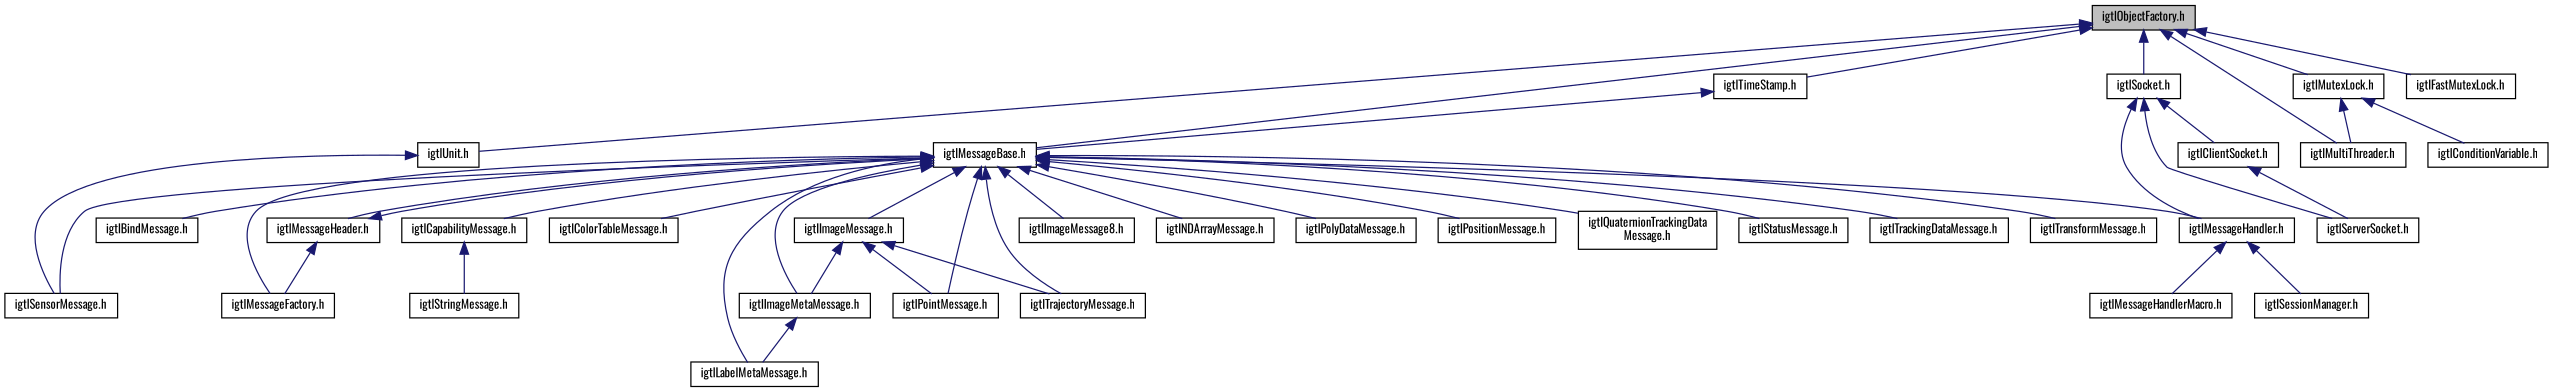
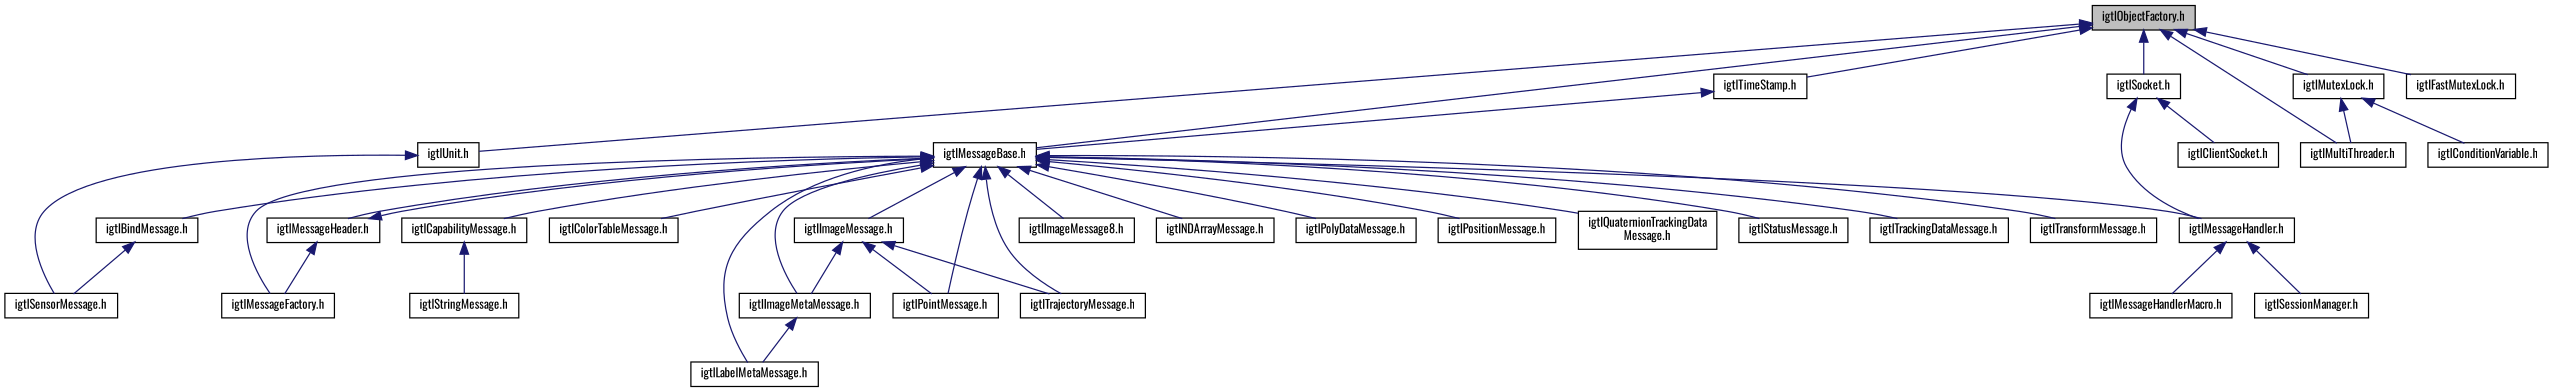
edge "igtlSensorMessage.h" -> "igtlMessageBase.h": now "igtlSensorMessage.h" -> "igtlBindMessage.h"
node "igtlServerSocket.h": removed
